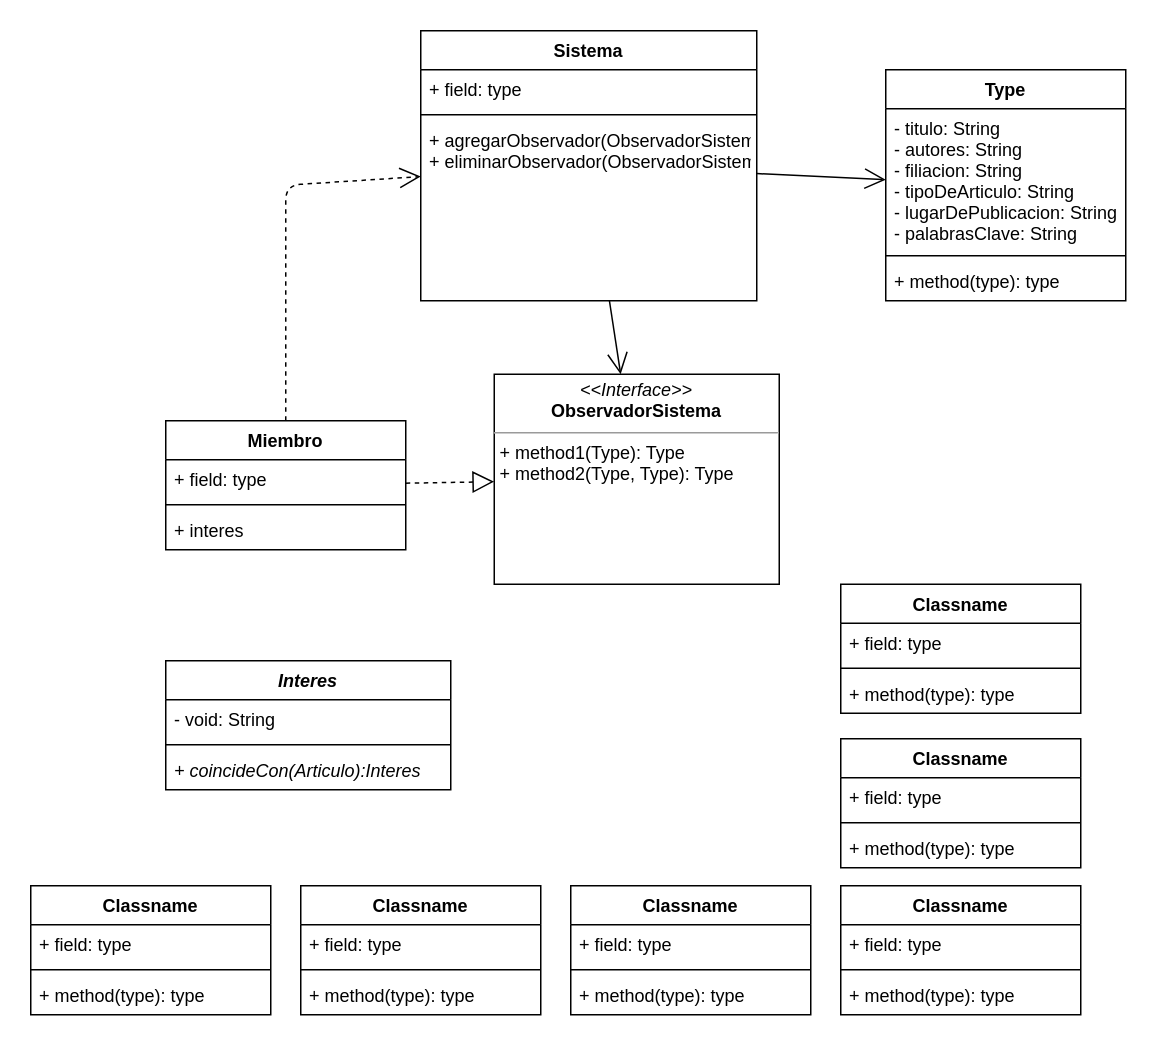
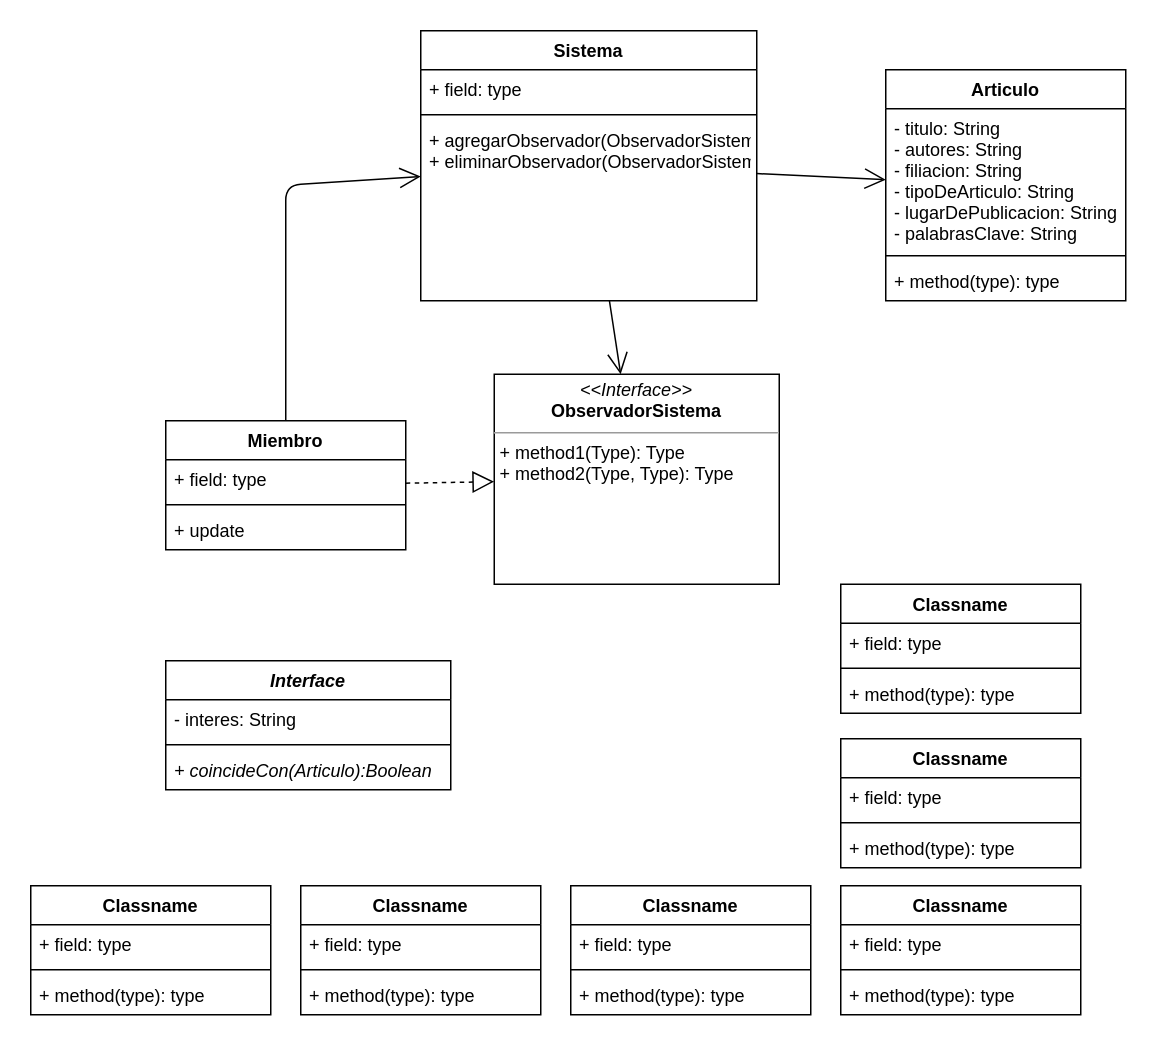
node "Type": label "Type" -> "Articulo"
edge "Miembro" -> "Sistema": style dashed -> solid
node "+ interes": label "+ interes" -> "+ update"
node "Interes": label "Interes" -> "Interface"
node "- void: String": label "- void: String" -> "- interes: String"
node "+ coincideCon(Articulo):Interes": label "+ coincideCon(Articulo):Interes" -> "+ coincideCon(Articulo):Boolean"
